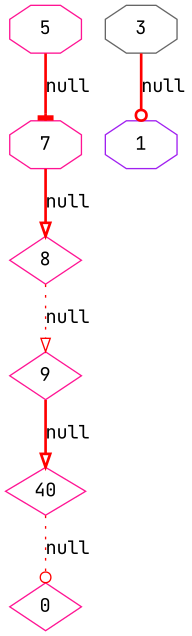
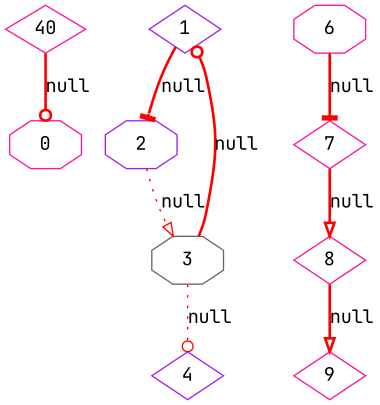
node "5": label "5" -> "6"
node "7": shape octagon -> diamond
node "2": added
node "1": shape octagon -> diamond
edge "8" -> "9": style dotted -> bold
node "4": added
edge "9" -> "40": removed, label "null"
edge "40" -> "0": style dotted -> bold
node "0": shape diamond -> octagon
